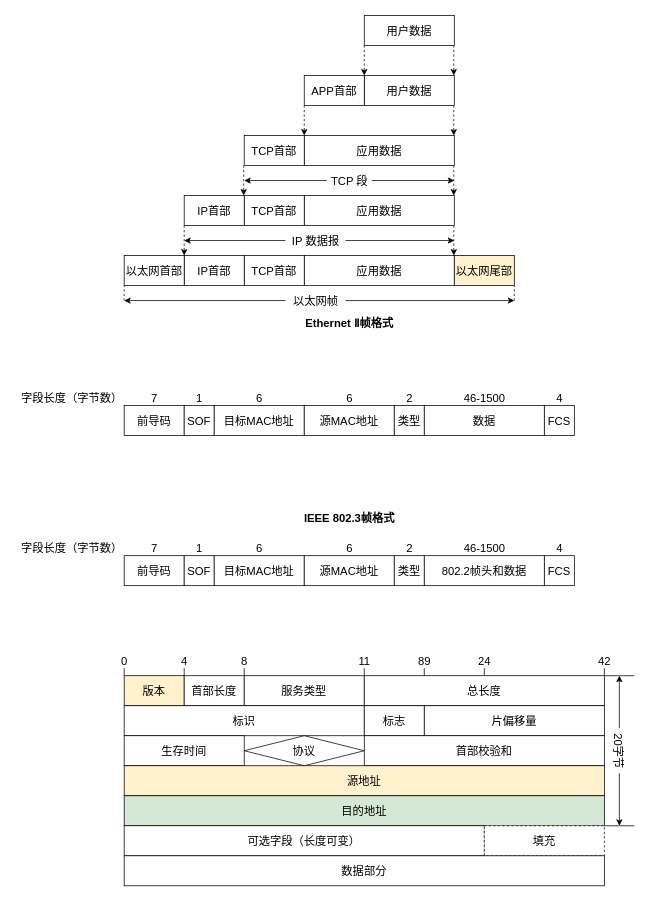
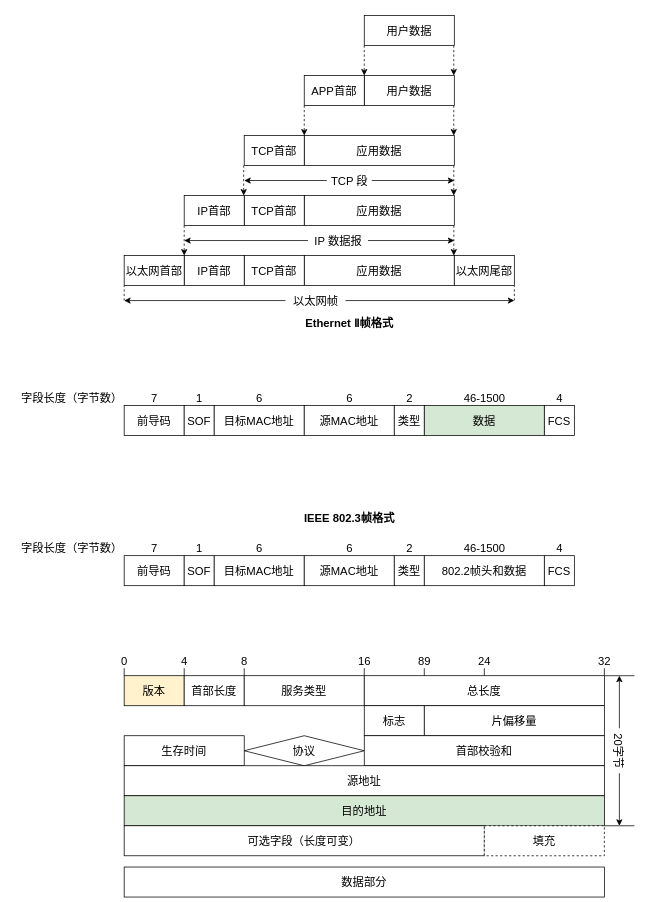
node "IP 数据报": moved (315, 240) -> (338, 240)
node "以太网尾部": fillcolor #fff2cc -> #ffffff
node "数据": fillcolor #ffffff -> #d5e8d4
node "11": label "11" -> "16"
node "42": label "42" -> "32"
node "标识": removed
node "源地址": fillcolor #fff2cc -> #ffffff
node "数据部分": moved (364, 870) -> (364, 882)
